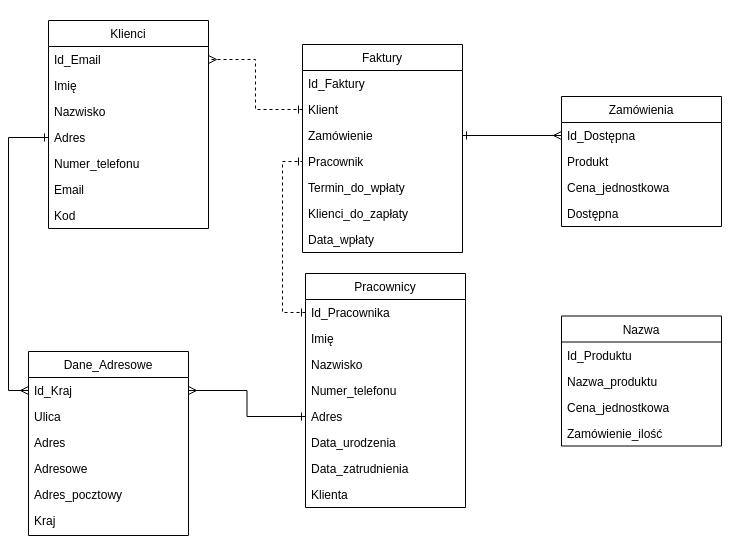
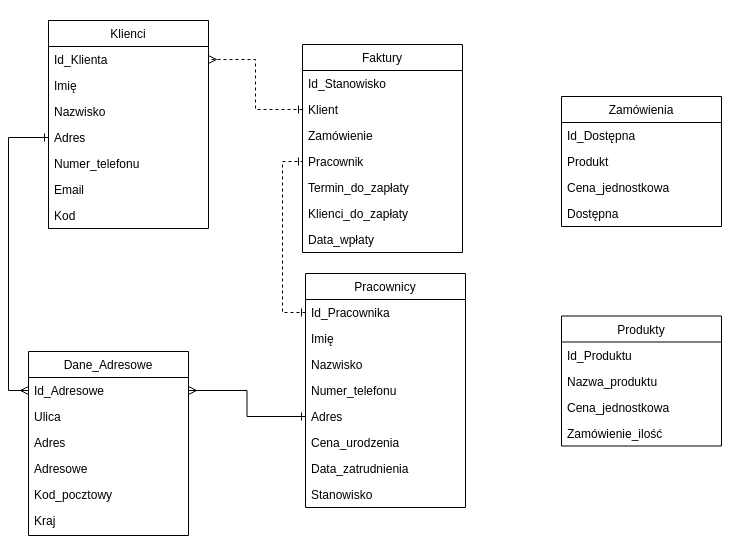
node "Id_Email": label "Id_Email" -> "Id_Klienta"
node "Id_Faktury": label "Id_Faktury" -> "Id_Stanowisko"
edge "Zamówienie" -- "Id_Dostępna": removed
node "Termin_do_wpłaty": label "Termin_do_wpłaty" -> "Termin_do_zapłaty"
node "Nazwa": label "Nazwa" -> "Produkty"
node "Id_Kraj": label "Id_Kraj" -> "Id_Adresowe"
node "Data_urodzenia": label "Data_urodzenia" -> "Cena_urodzenia"
node "Adres_pocztowy": label "Adres_pocztowy" -> "Kod_pocztowy"
node "Klienta": label "Klienta" -> "Stanowisko"
